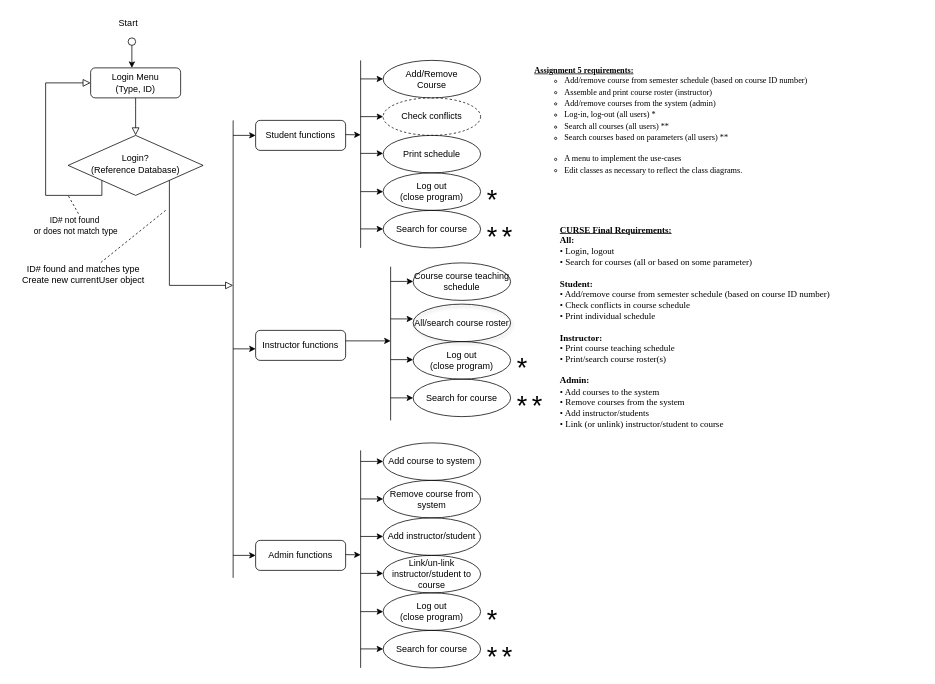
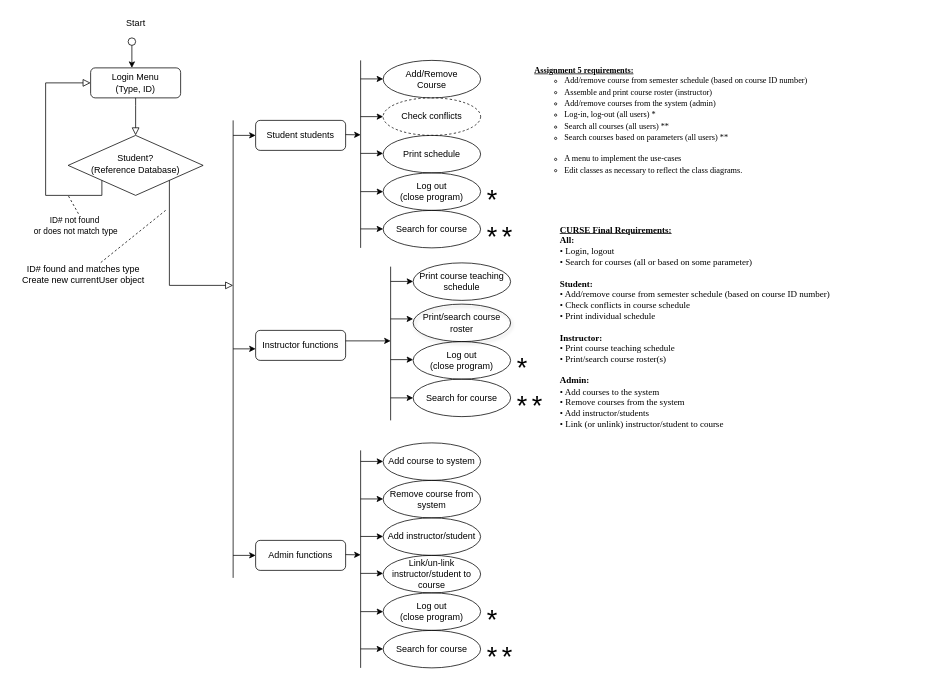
node "Start": moved (128, 23) -> (135, 23)
node "Student functions": label "Student functions" -> "Student students"
node "Login? (Reference Database)": label "Login? (Reference Database)" -> "Student? (Reference Database)"
node "Course course teaching schedule": label "Course course teaching schedule" -> "Print course teaching schedule"
node "All/search course roster": label "All/search course roster" -> "Print/search course roster"
